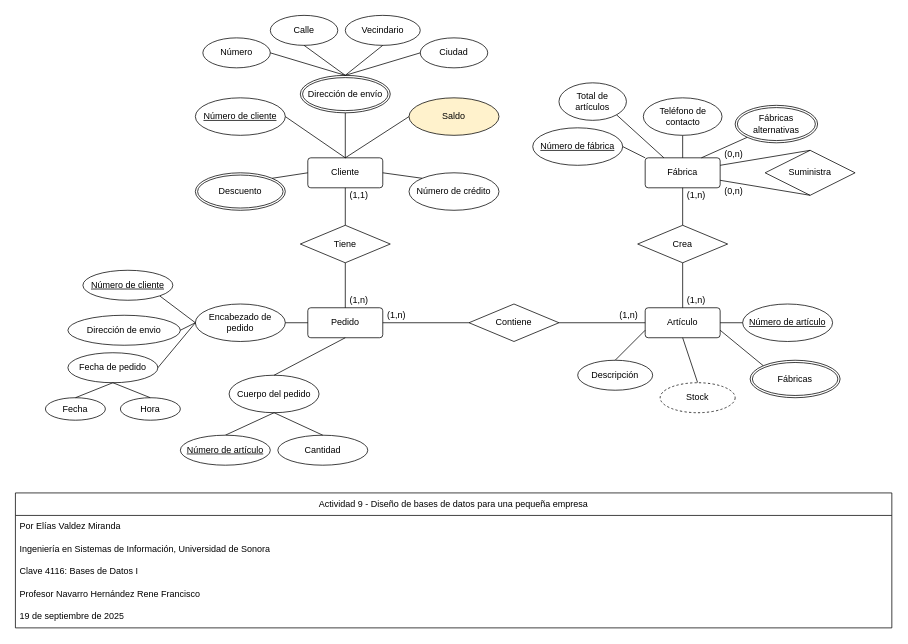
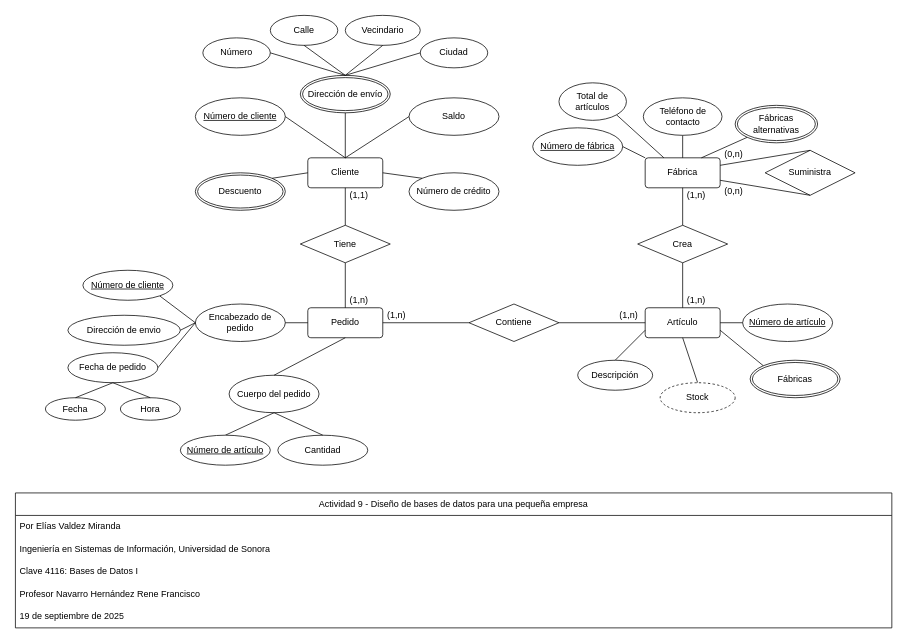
node "Saldo": fillcolor #fff2cc -> #ffffff
